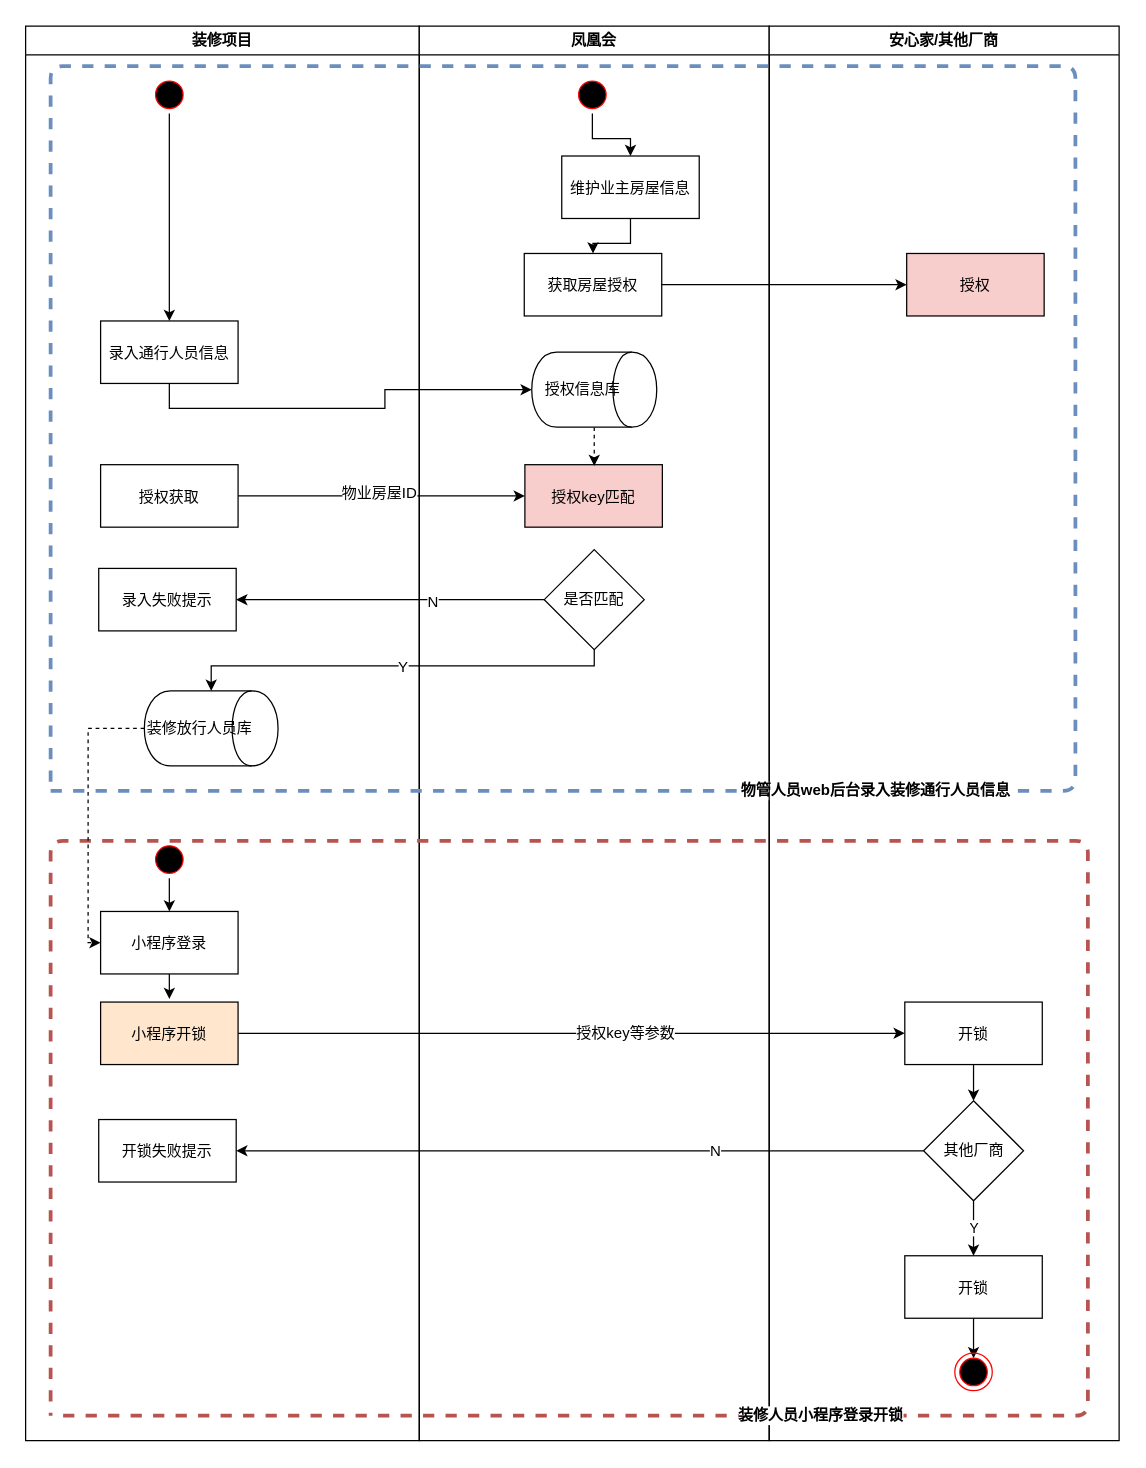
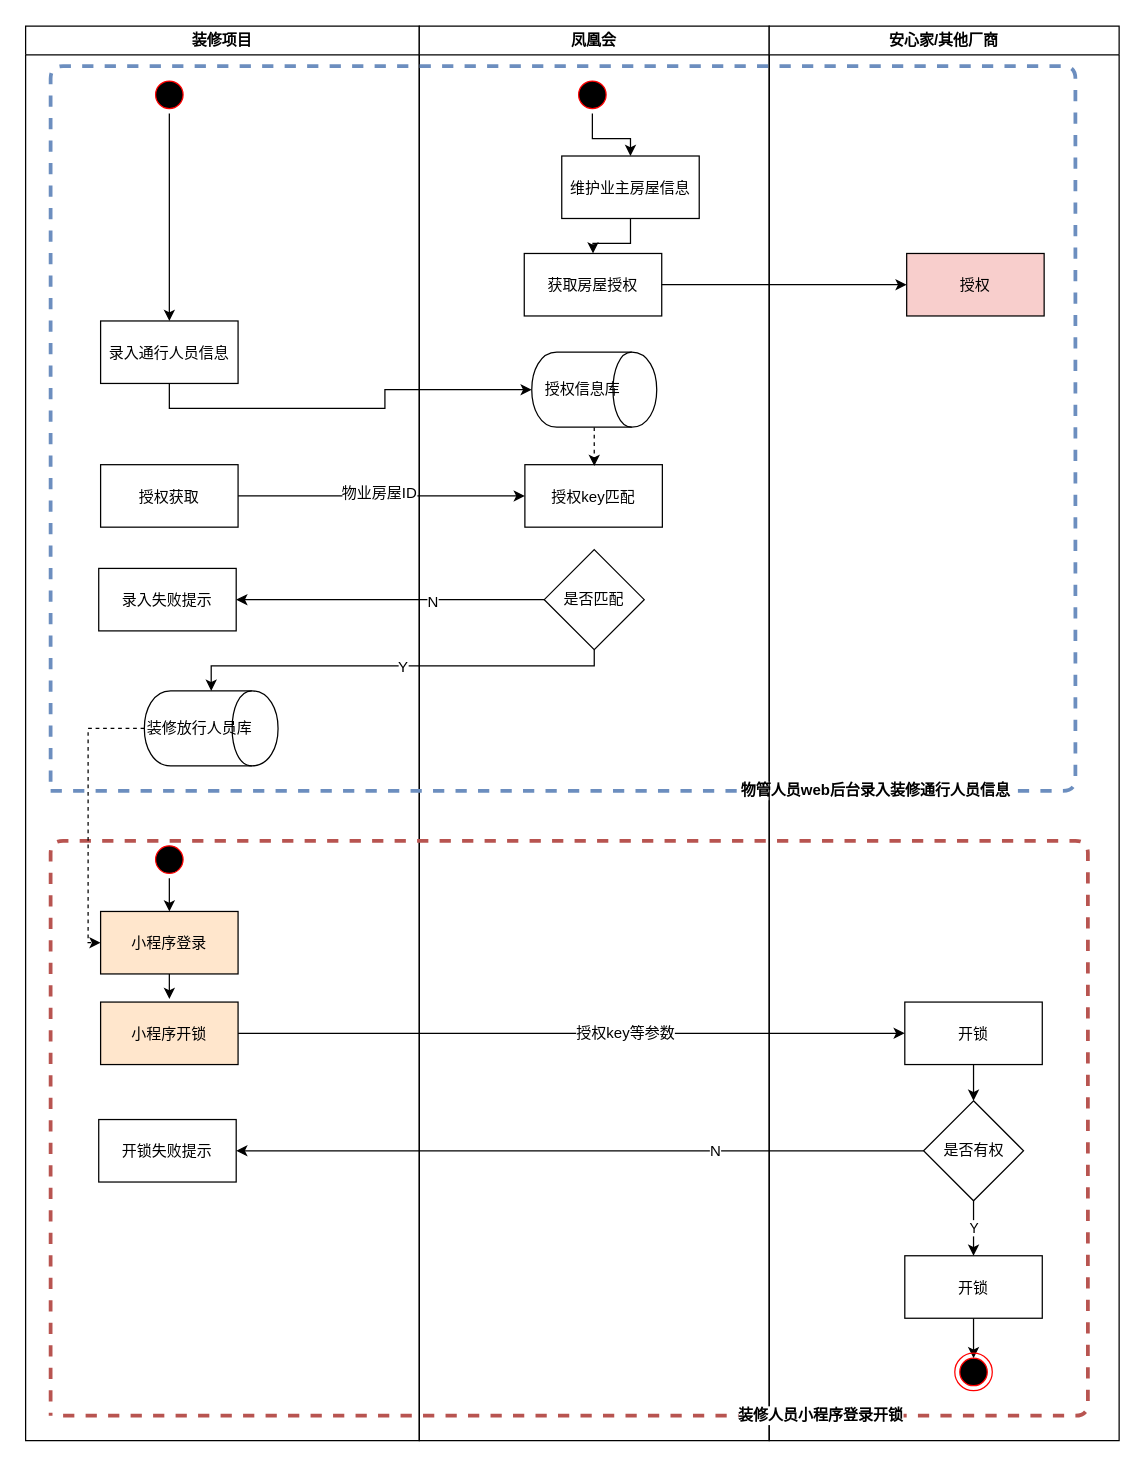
node "授权key匹配": fillcolor #f8cecc -> #ffffff
node "小程序登录": fillcolor #ffffff -> #ffe6cc
node "其他厂商": label "其他厂商" -> "是否有权"
